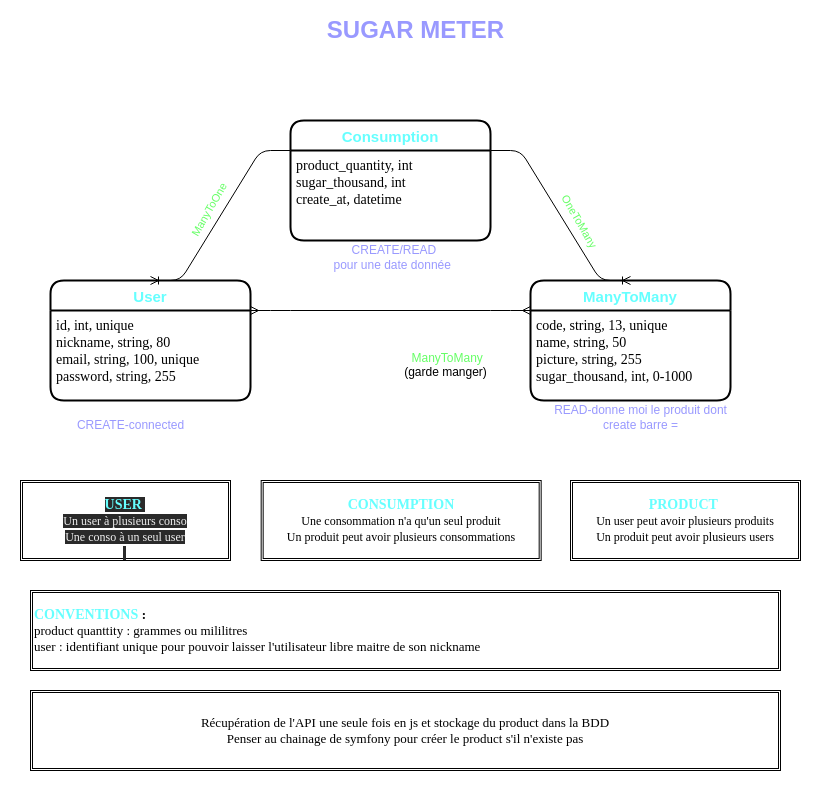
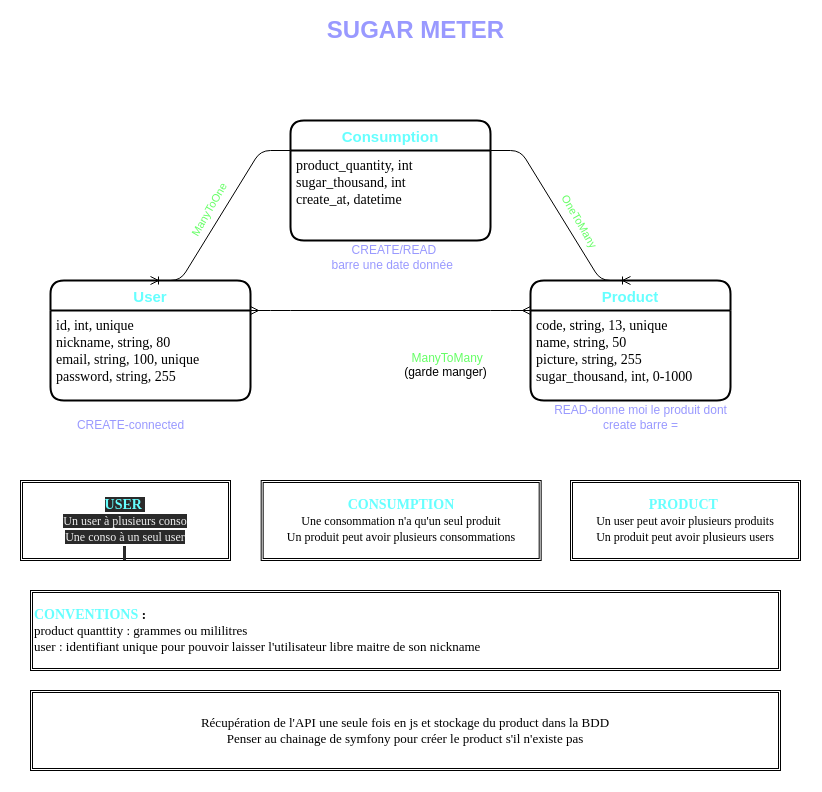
node "CREATE/READ pour une date donnée": label "CREATE/READ pour une date donnée" -> "CREATE/READ barre une date donnée"
node "ManyToMany": label "ManyToMany" -> "Product"
